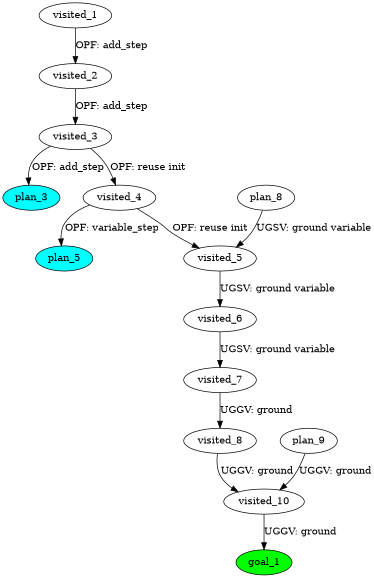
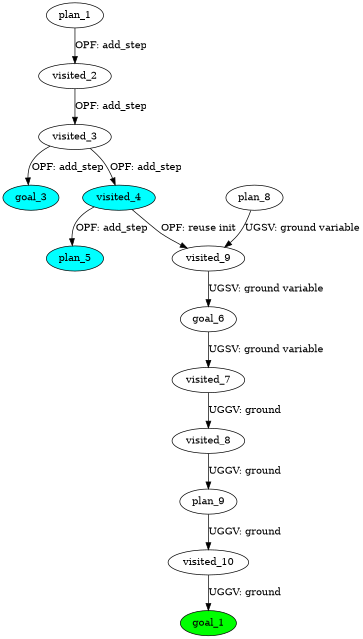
node "visited_1": label "visited_1" -> "plan_1"
edge "visited_3" -> "visited_4": label "OPF: reuse init" -> "OPF: add_step"
node "plan_3": label "plan_3" -> "goal_3"
node "visited_4": fillcolor white -> cyan
edge "visited_4" -> "plan_5": label "OPF: variable_step" -> "OPF: add_step"
node "visited_5": label "visited_5" -> "visited_9"
node "visited_6": label "visited_6" -> "goal_6"
edge "visited_8" -> "visited_10": now "visited_8" -> "plan_9"
